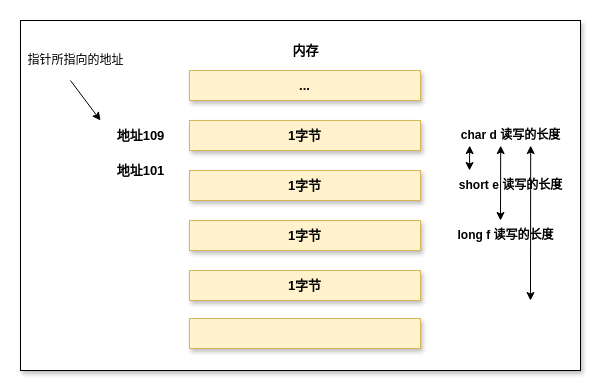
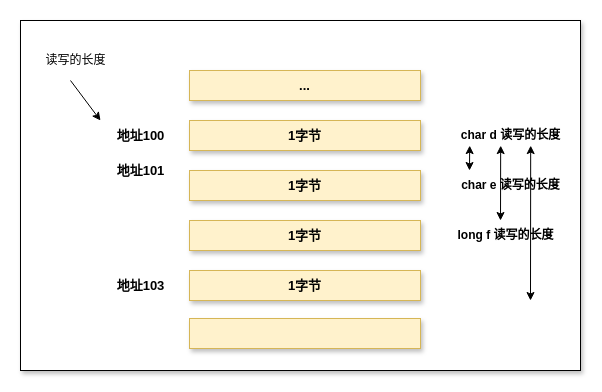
node "内存": removed
node "指针所指向的地址": label "指针所指向的地址" -> "读写的长度"
node "地址109": label "地址109" -> "地址100"
node "short e 读写的长度": label "short e 读写的长度" -> "char e 读写的长度"
node "地址103": added
